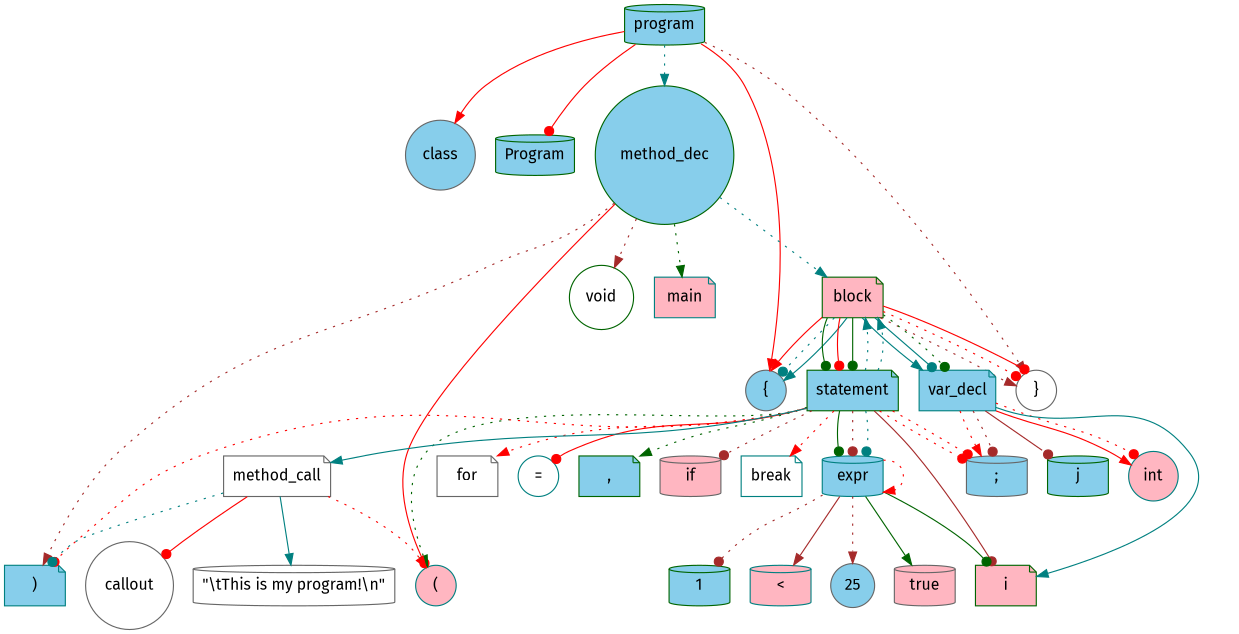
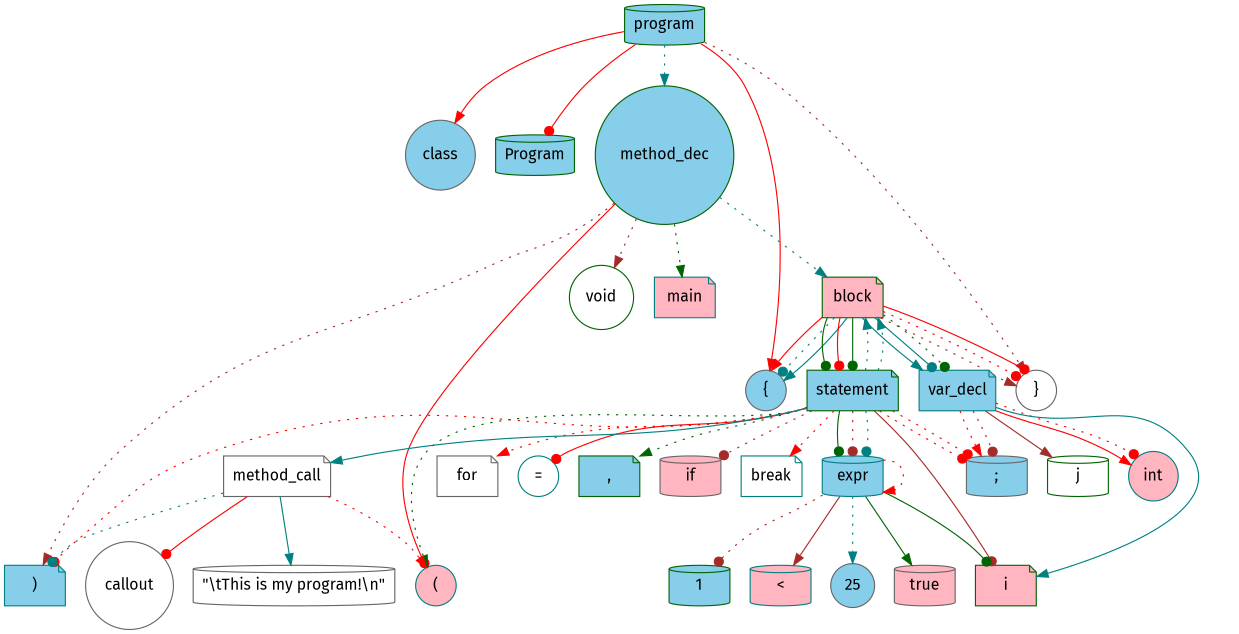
edge "var_decl" -> "j": arrowhead dot -> normal
node "j": fillcolor skyblue -> white
edge "expr" -> "25": color brown -> teal
